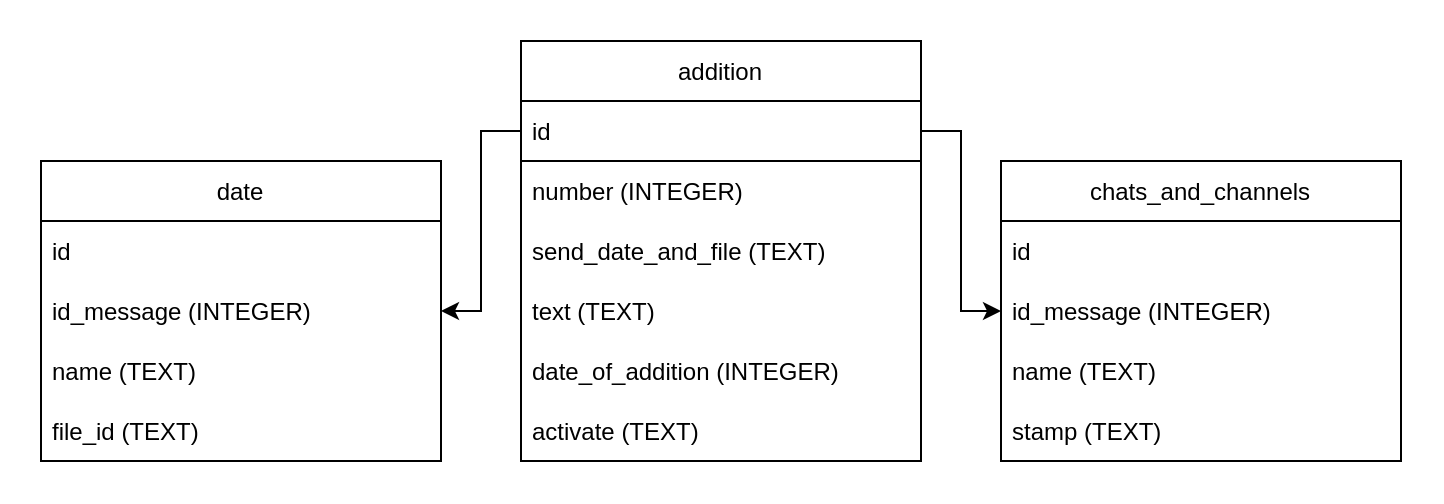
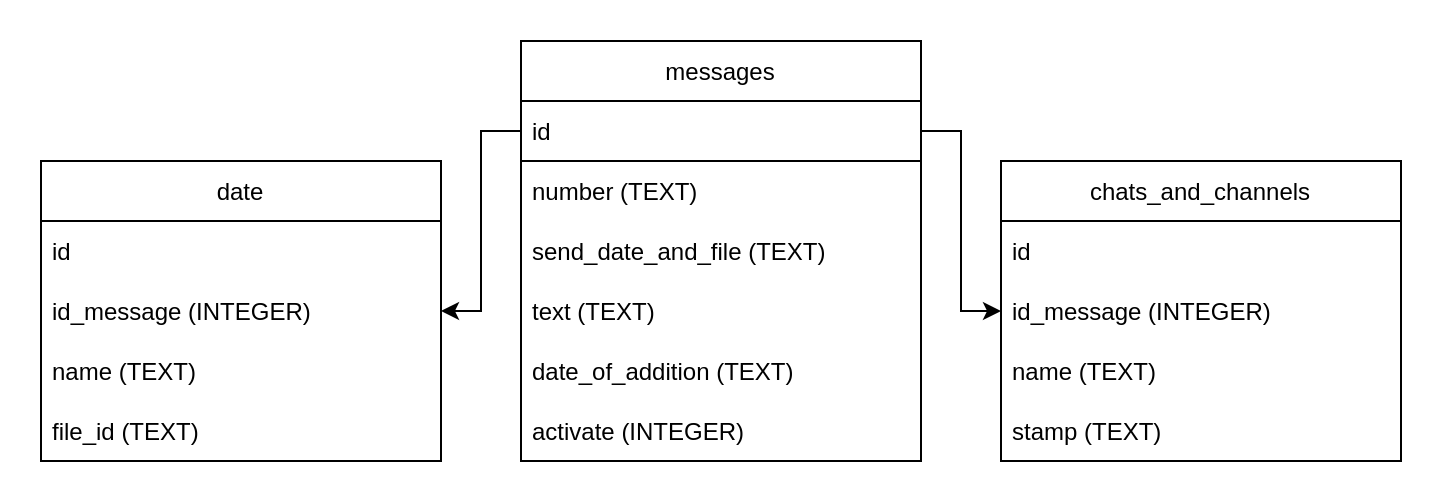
node "addition": label "addition" -> "messages"
node "number (INTEGER)": label "number (INTEGER)" -> "number (TEXT)"
node "date_of_addition (INTEGER)": label "date_of_addition (INTEGER)" -> "date_of_addition (TEXT)"
node "activate (TEXT)": label "activate (TEXT)" -> "activate (INTEGER)"
